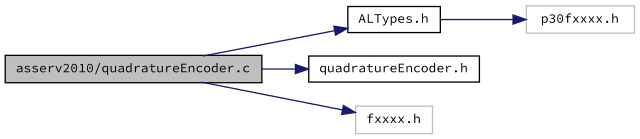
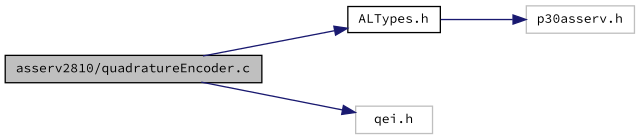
node "p30fxxxx.h": label "p30fxxxx.h" -> "p30asserv.h"
node "asserv2010/quadratureEncoder.c": label "asserv2010/quadratureEncoder.c" -> "asserv2810/quadratureEncoder.c"
node "quadratureEncoder.h": removed
node "fxxxx.h": label "fxxxx.h" -> "qei.h"
